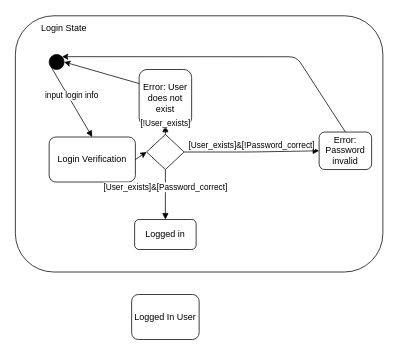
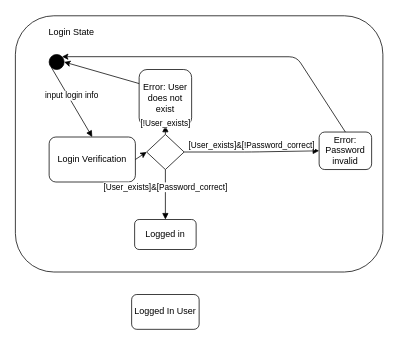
node "Login State": moved (64, 28) -> (72, 32)
node "Logged In User": size 68x45 -> 68x35
